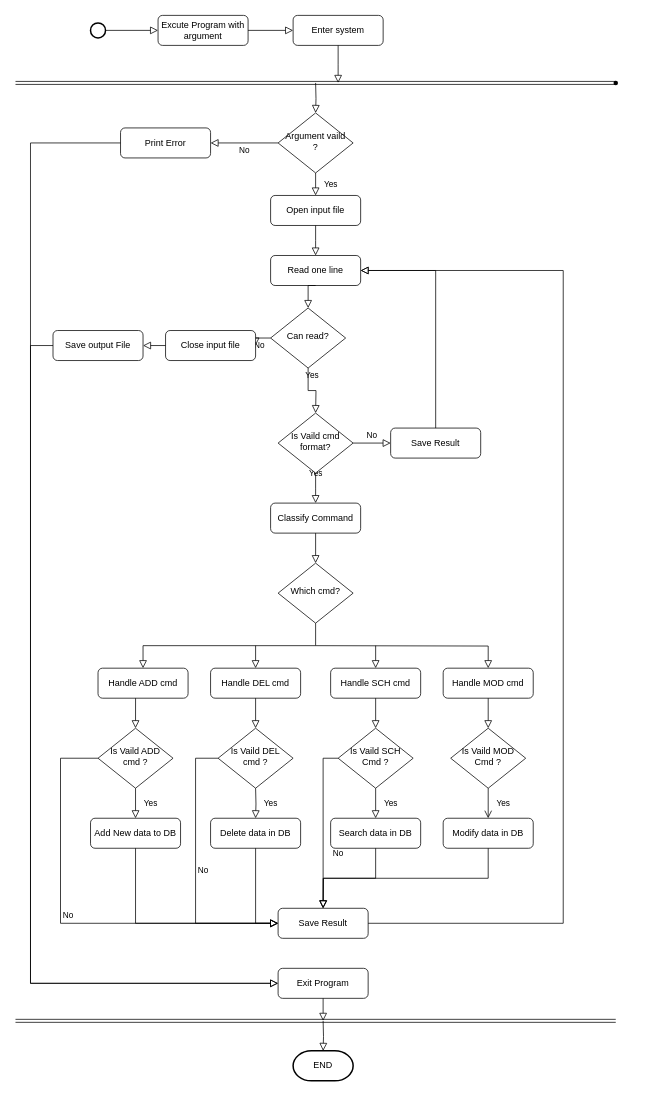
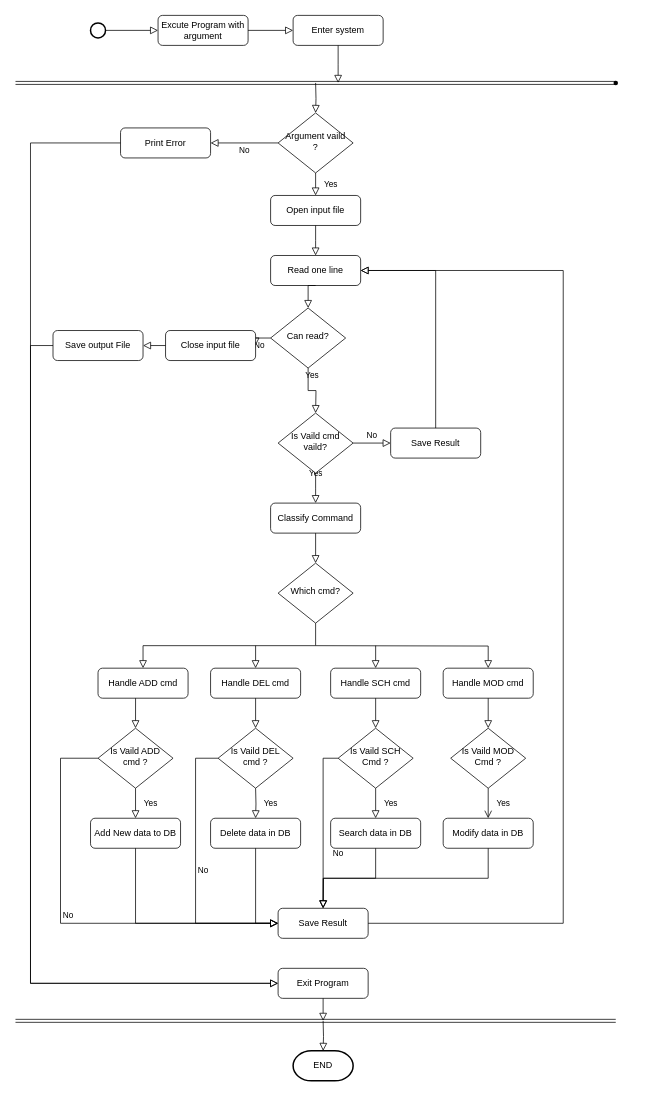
node "Is Vaild cmd format?": label "Is Vaild cmd format?" -> "Is Vaild cmd vaild?"
